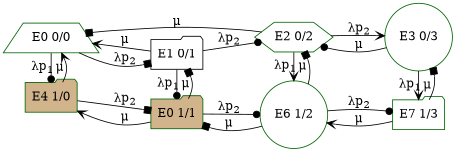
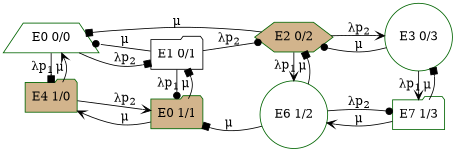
node "E2 0/2": fillcolor white -> tan
edge "E1 0/1" -> "E0 0/0": arrowhead vee -> dot
edge "E0 0/0" -> "E4 1/0": arrowhead dot -> box
edge "E4 1/0" -> "E0 1/1": arrowhead box -> vee
edge "E0 1/1" -> "E6 1/2": removed, label "λp 2"
